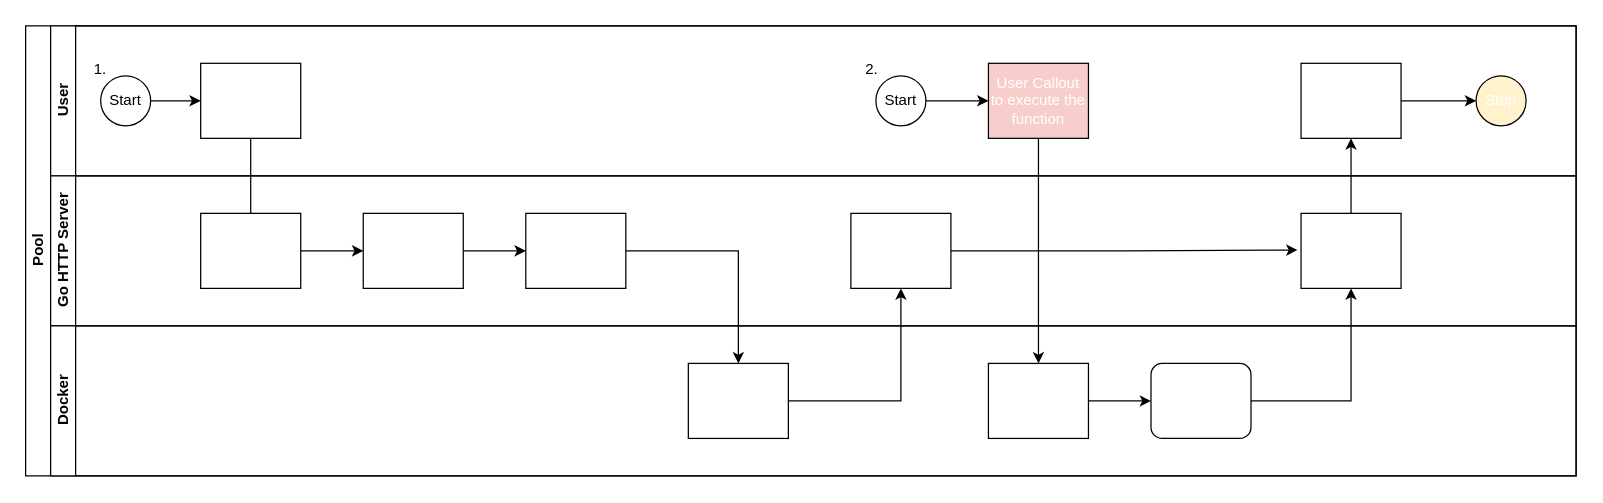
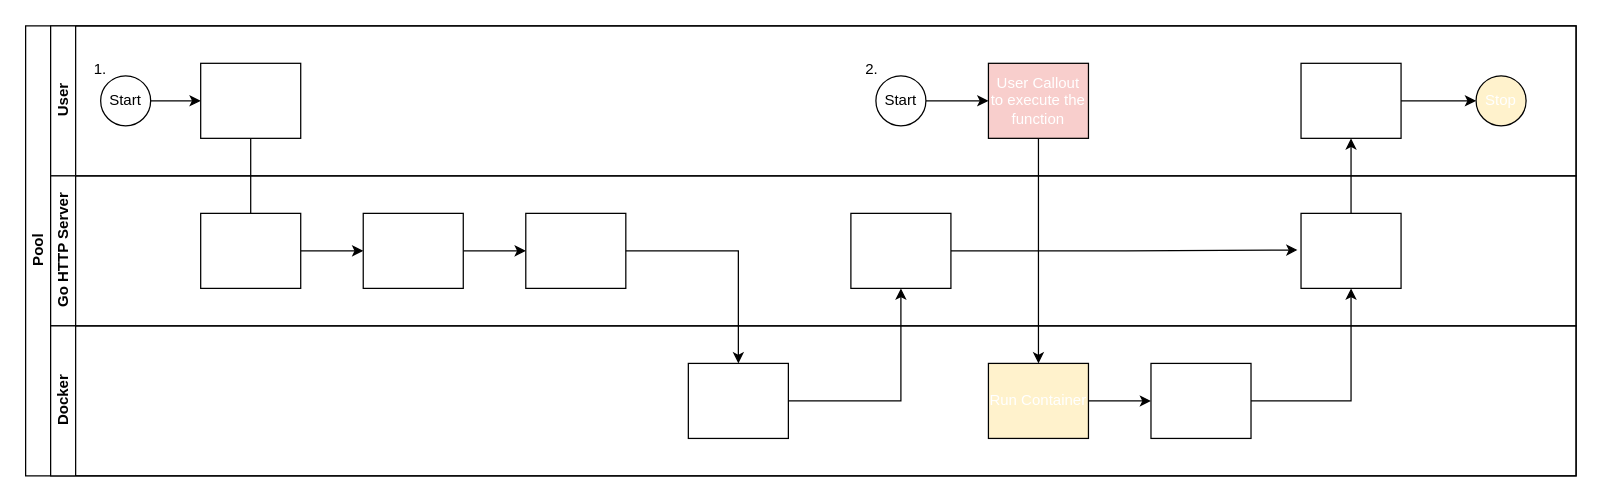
node "Run Container": fillcolor #ffffff -> #fff2cc
node "Execute Function": shape rounded rectangle -> rectangle
